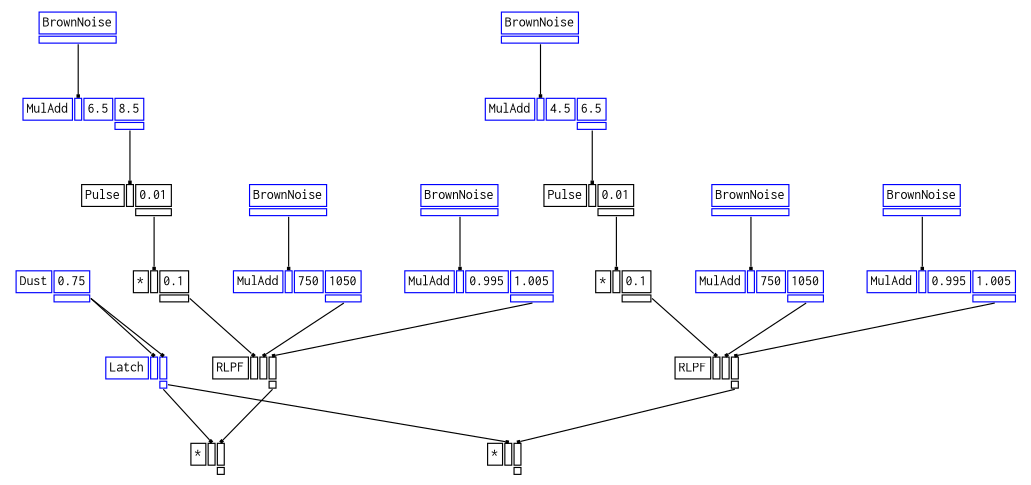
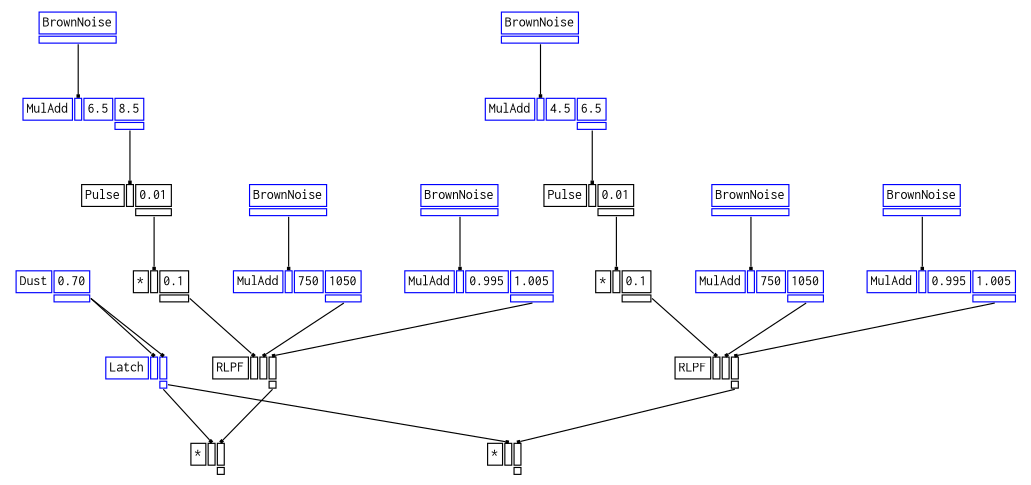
node "Dust": text "0.75" -> "0.70"
